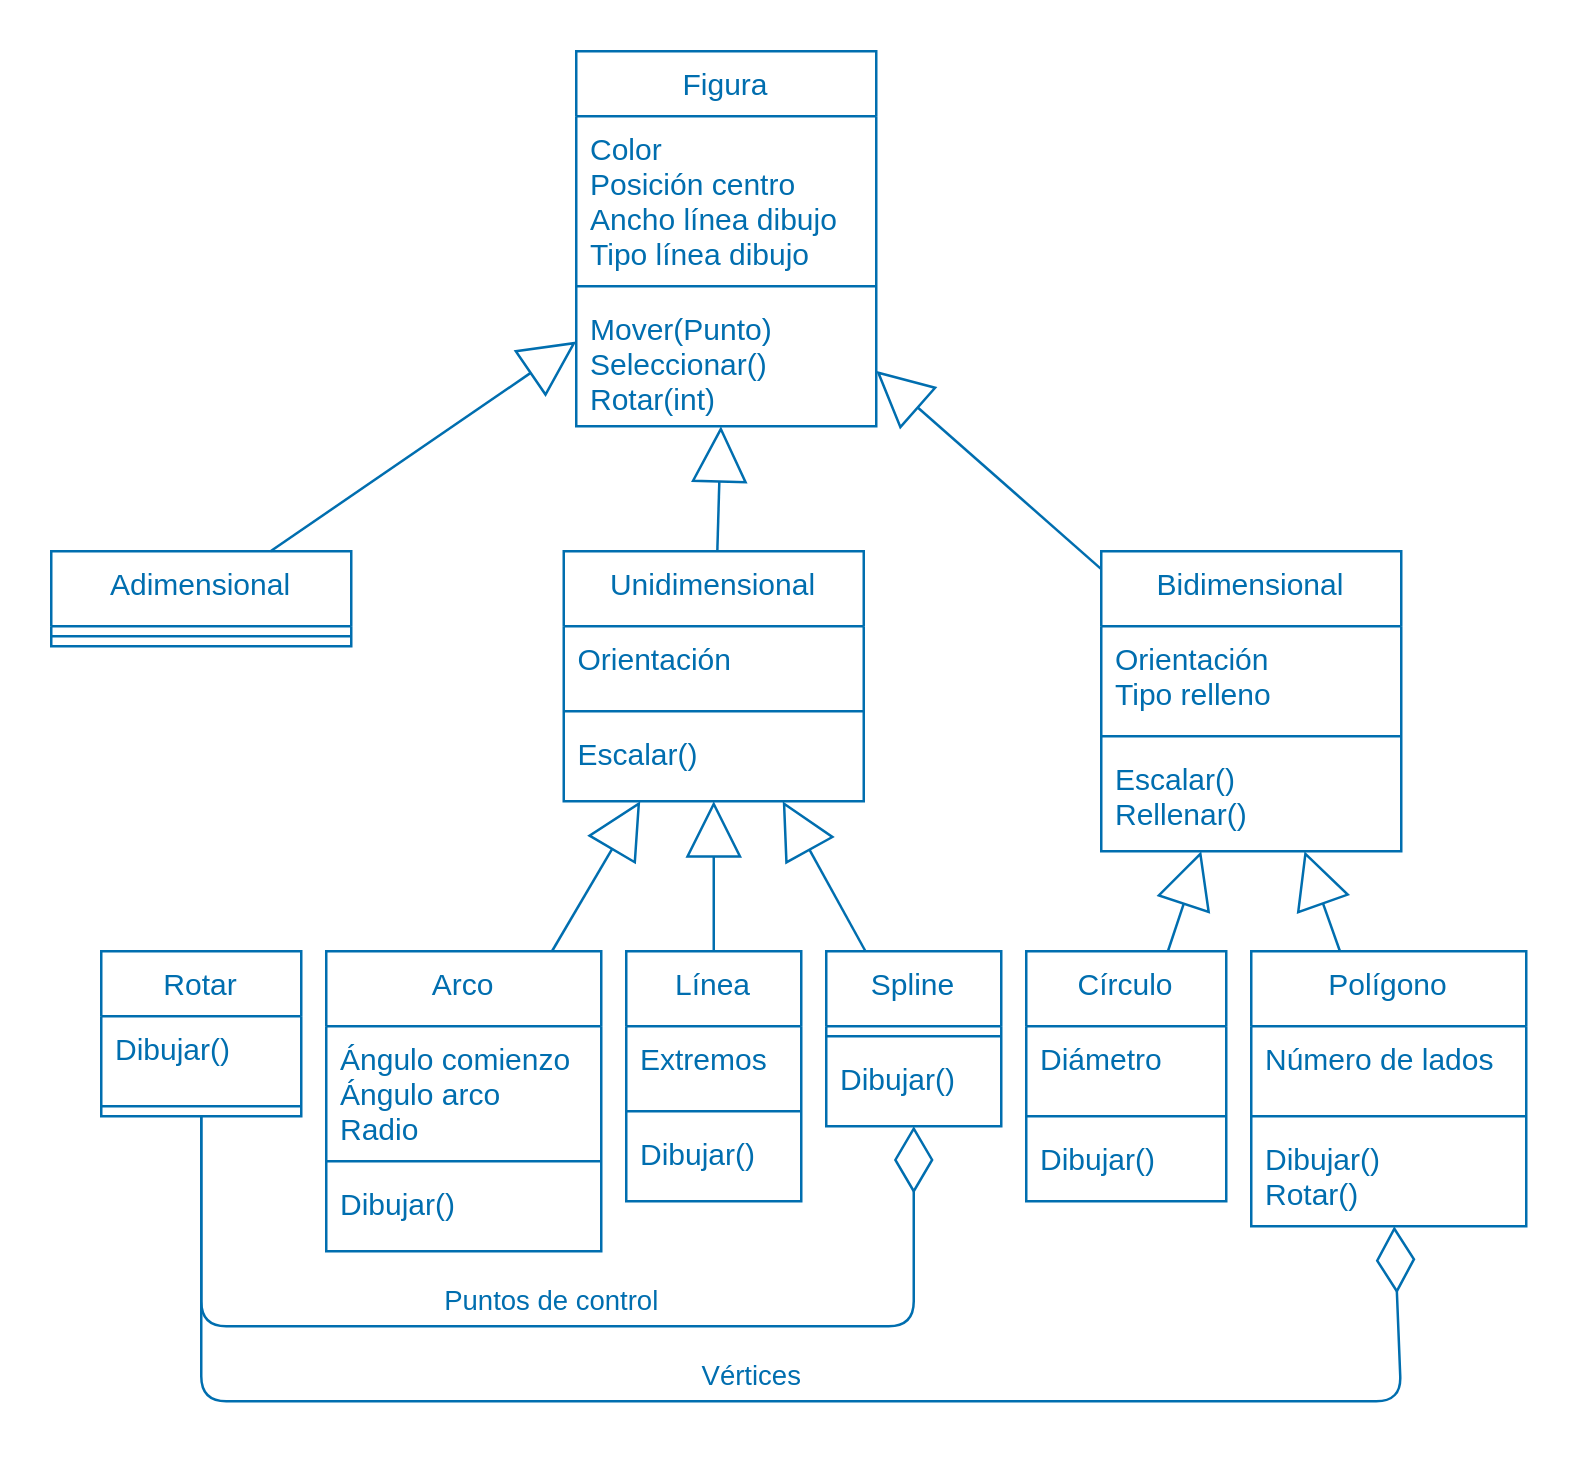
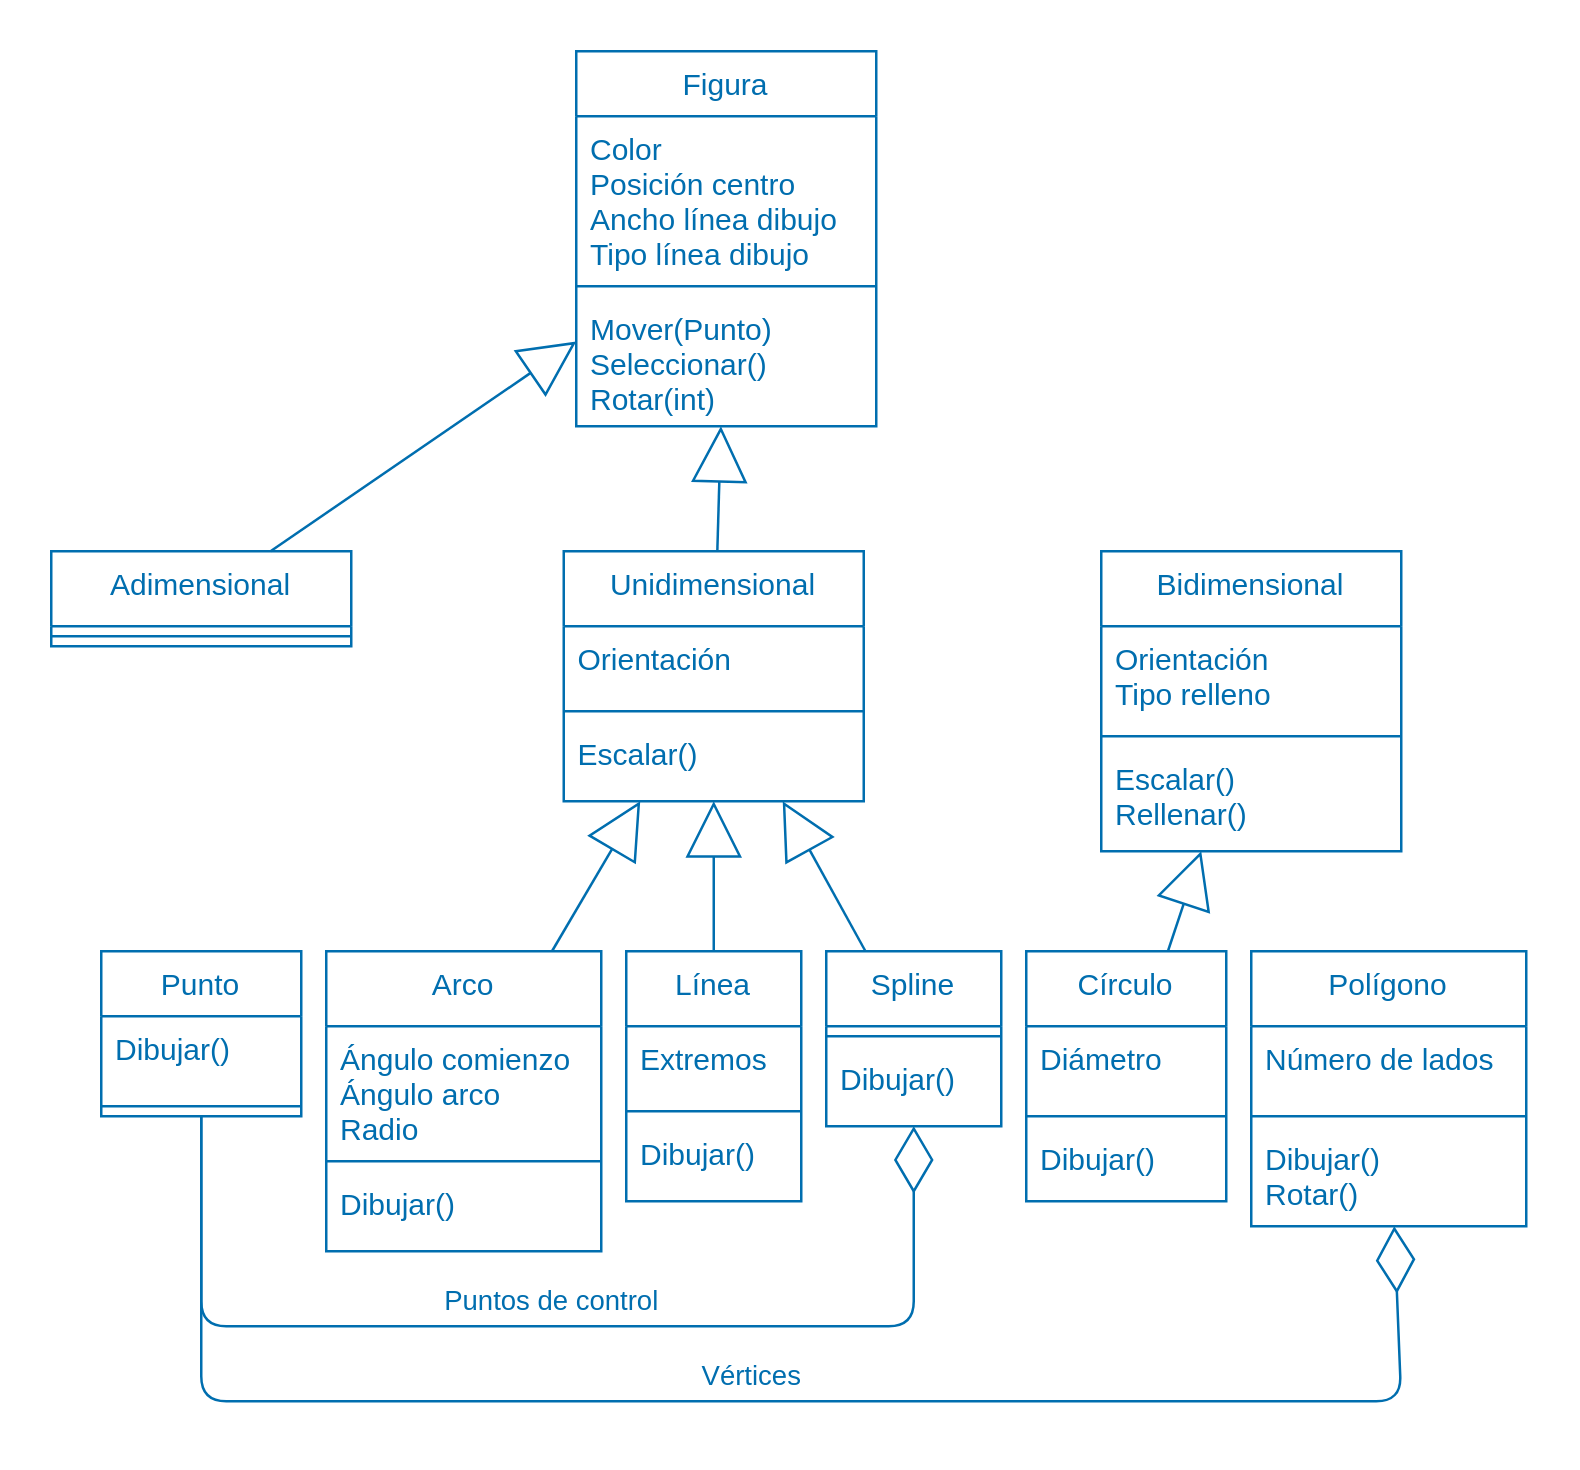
edge "Bidimensional" -> "Figura": removed
edge "Polígono" -> "Bidimensional": removed
node "Rotar": label "Rotar" -> "Punto"
